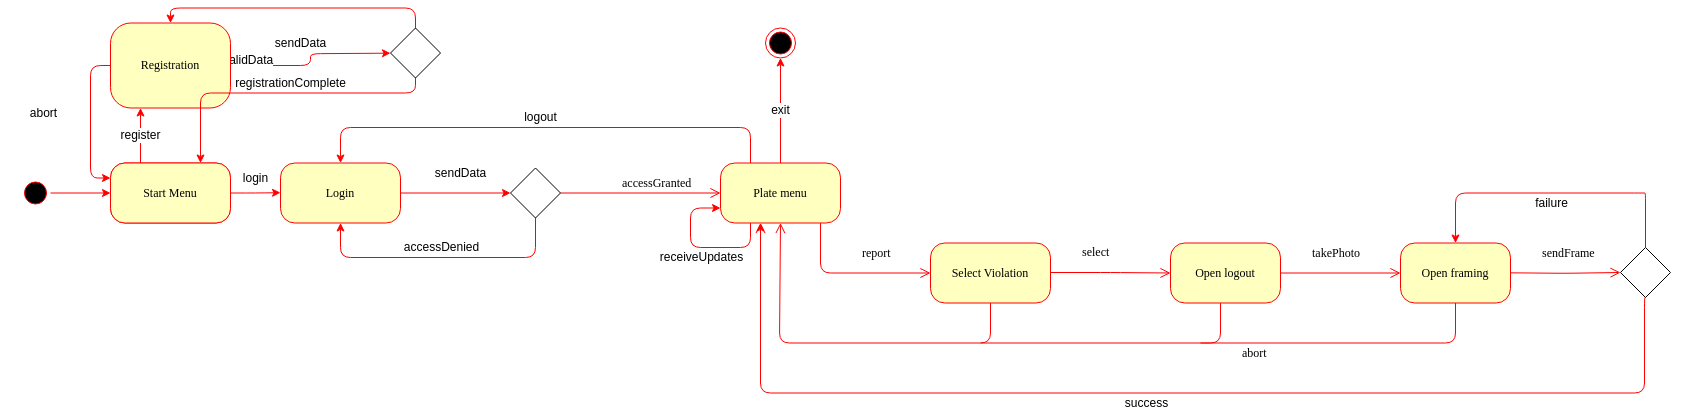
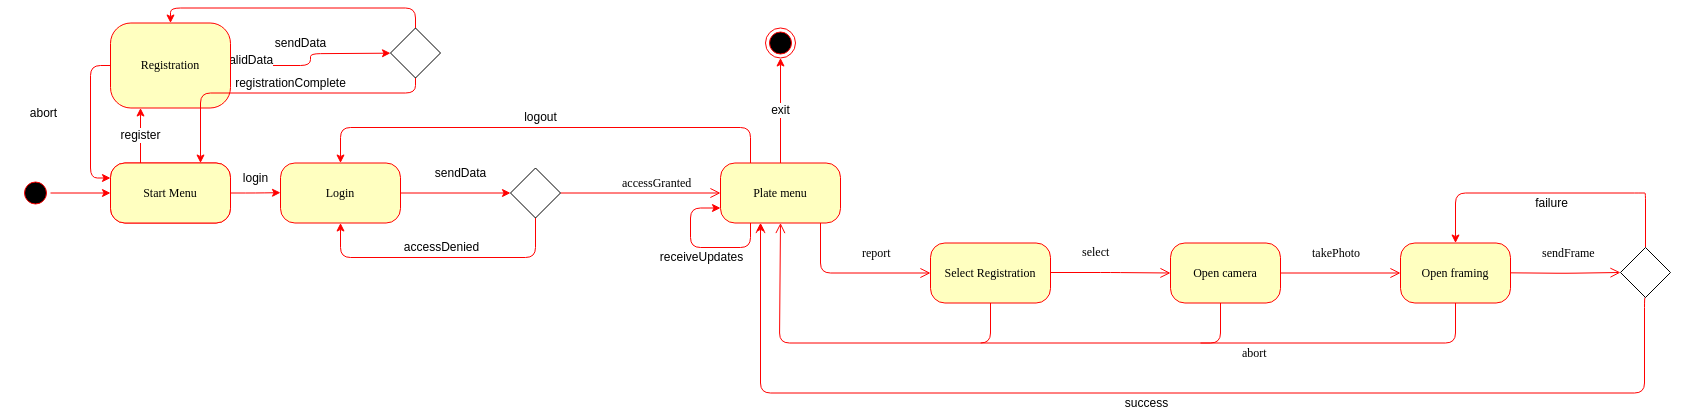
node "Select Violation": label "Select Violation" -> "Select Registration"
node "Open logout": label "Open logout" -> "Open camera"
